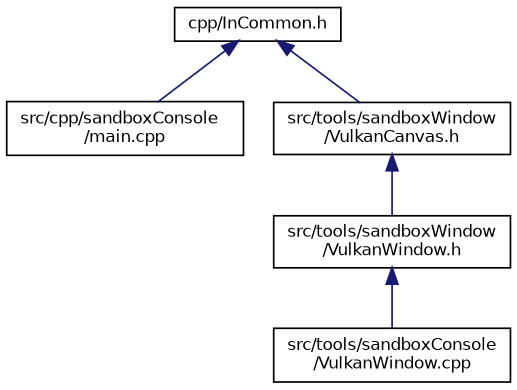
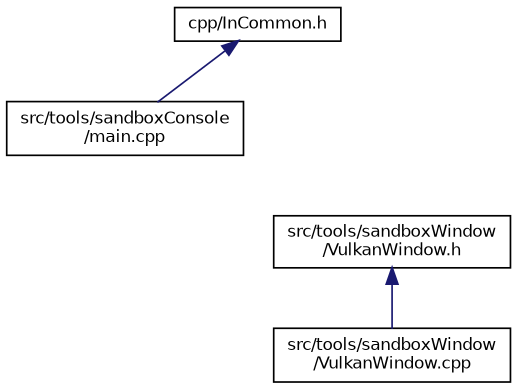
node "src/cpp/sandboxConsole /main.cpp": label "src/cpp/sandboxConsole /main.cpp" -> "src/tools/sandboxConsole /main.cpp"
node "src/tools/sandboxWindow /VulkanCanvas.h": removed
node "src/tools/sandboxConsole /VulkanWindow.cpp": label "src/tools/sandboxConsole /VulkanWindow.cpp" -> "src/tools/sandboxWindow /VulkanWindow.cpp"
